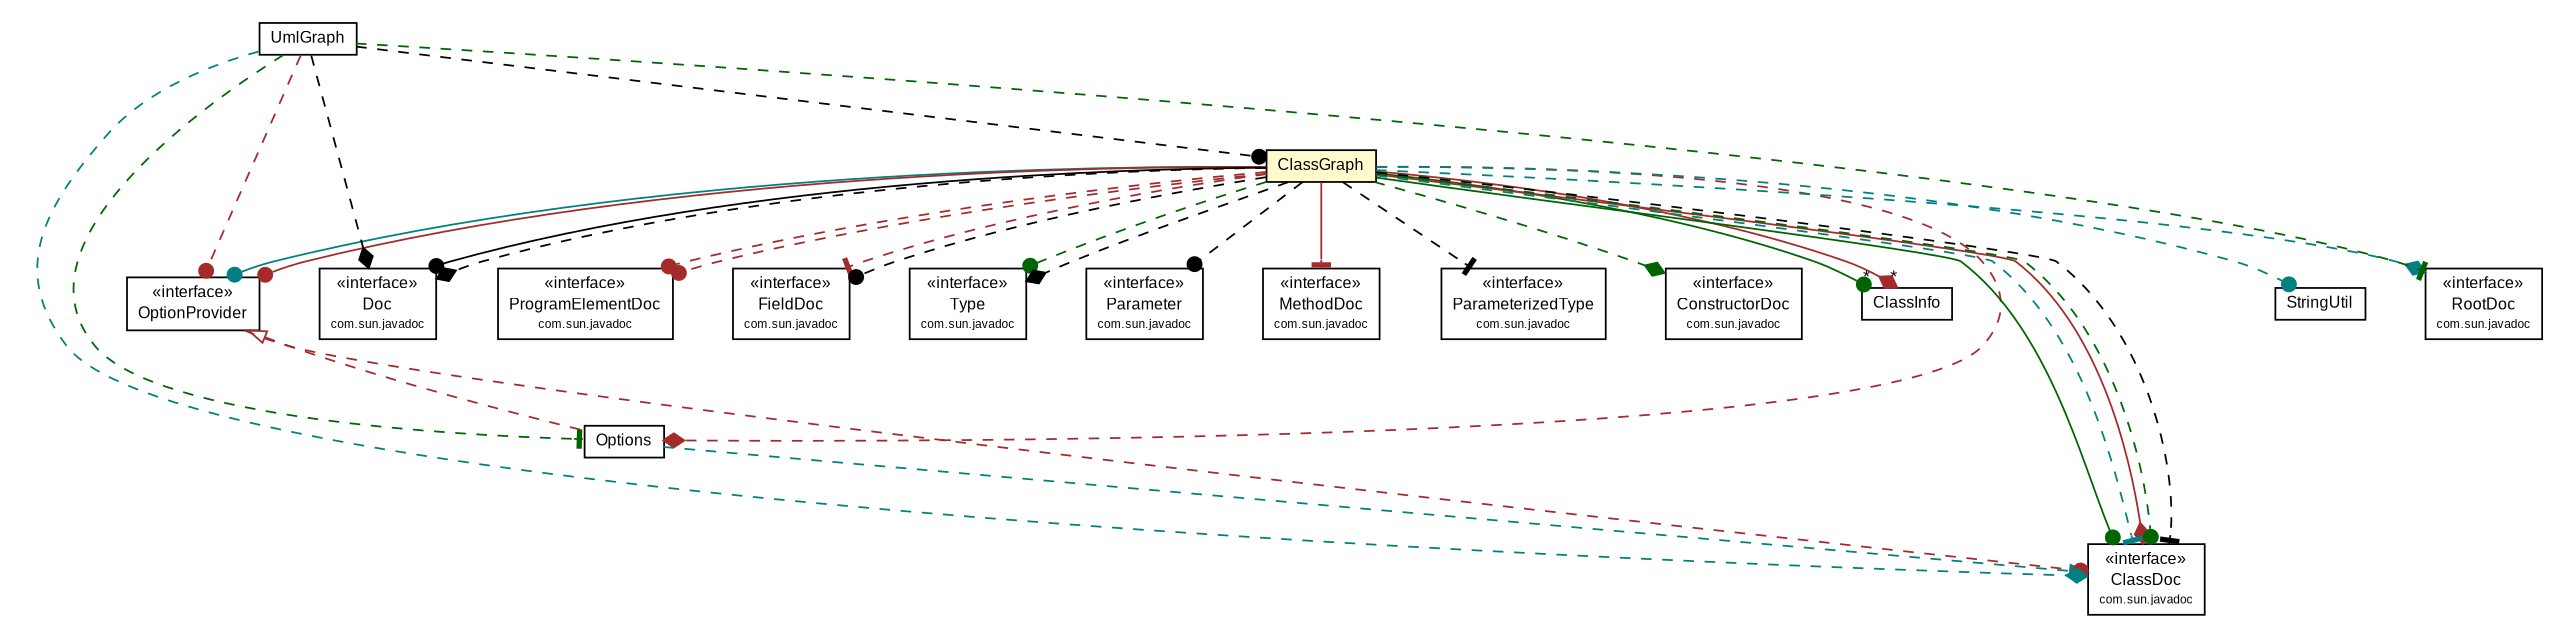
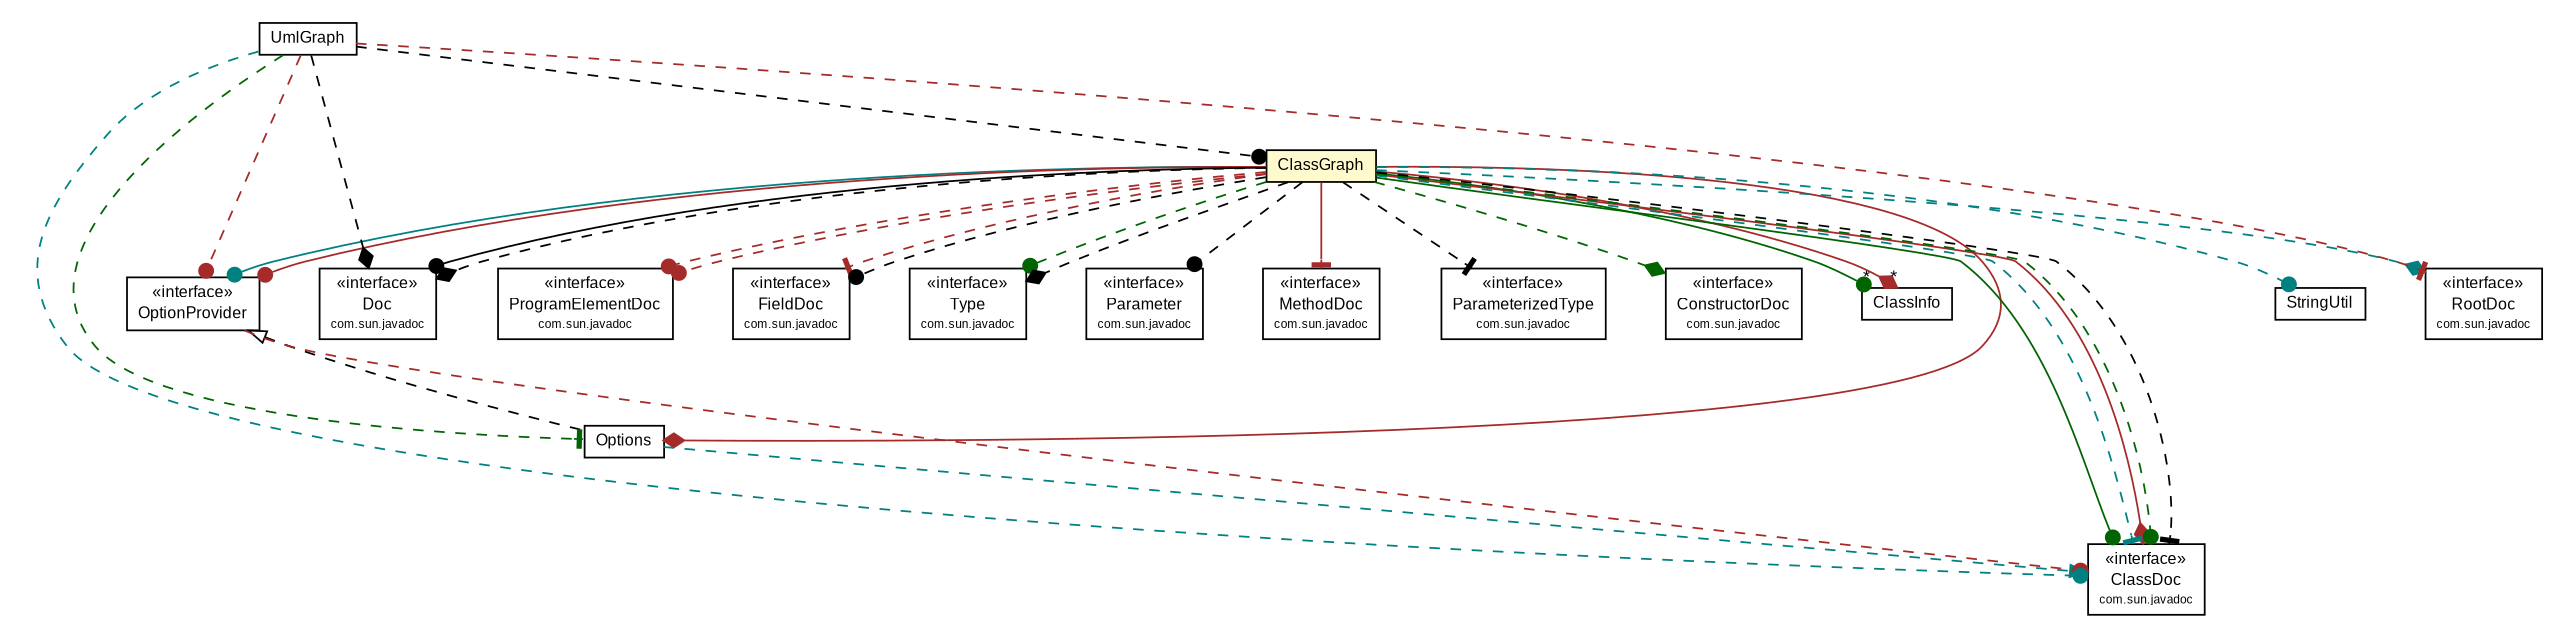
edge "UmlGraph" -> "RootDoc": color darkgreen -> brown
edge "Options" -> "OptionProvider": color brown -> black
edge "ClassGraph" -> "Options": style dashed -> solid
edge "UmlGraph" -> "ClassDoc": arrowhead diamond -> dot
